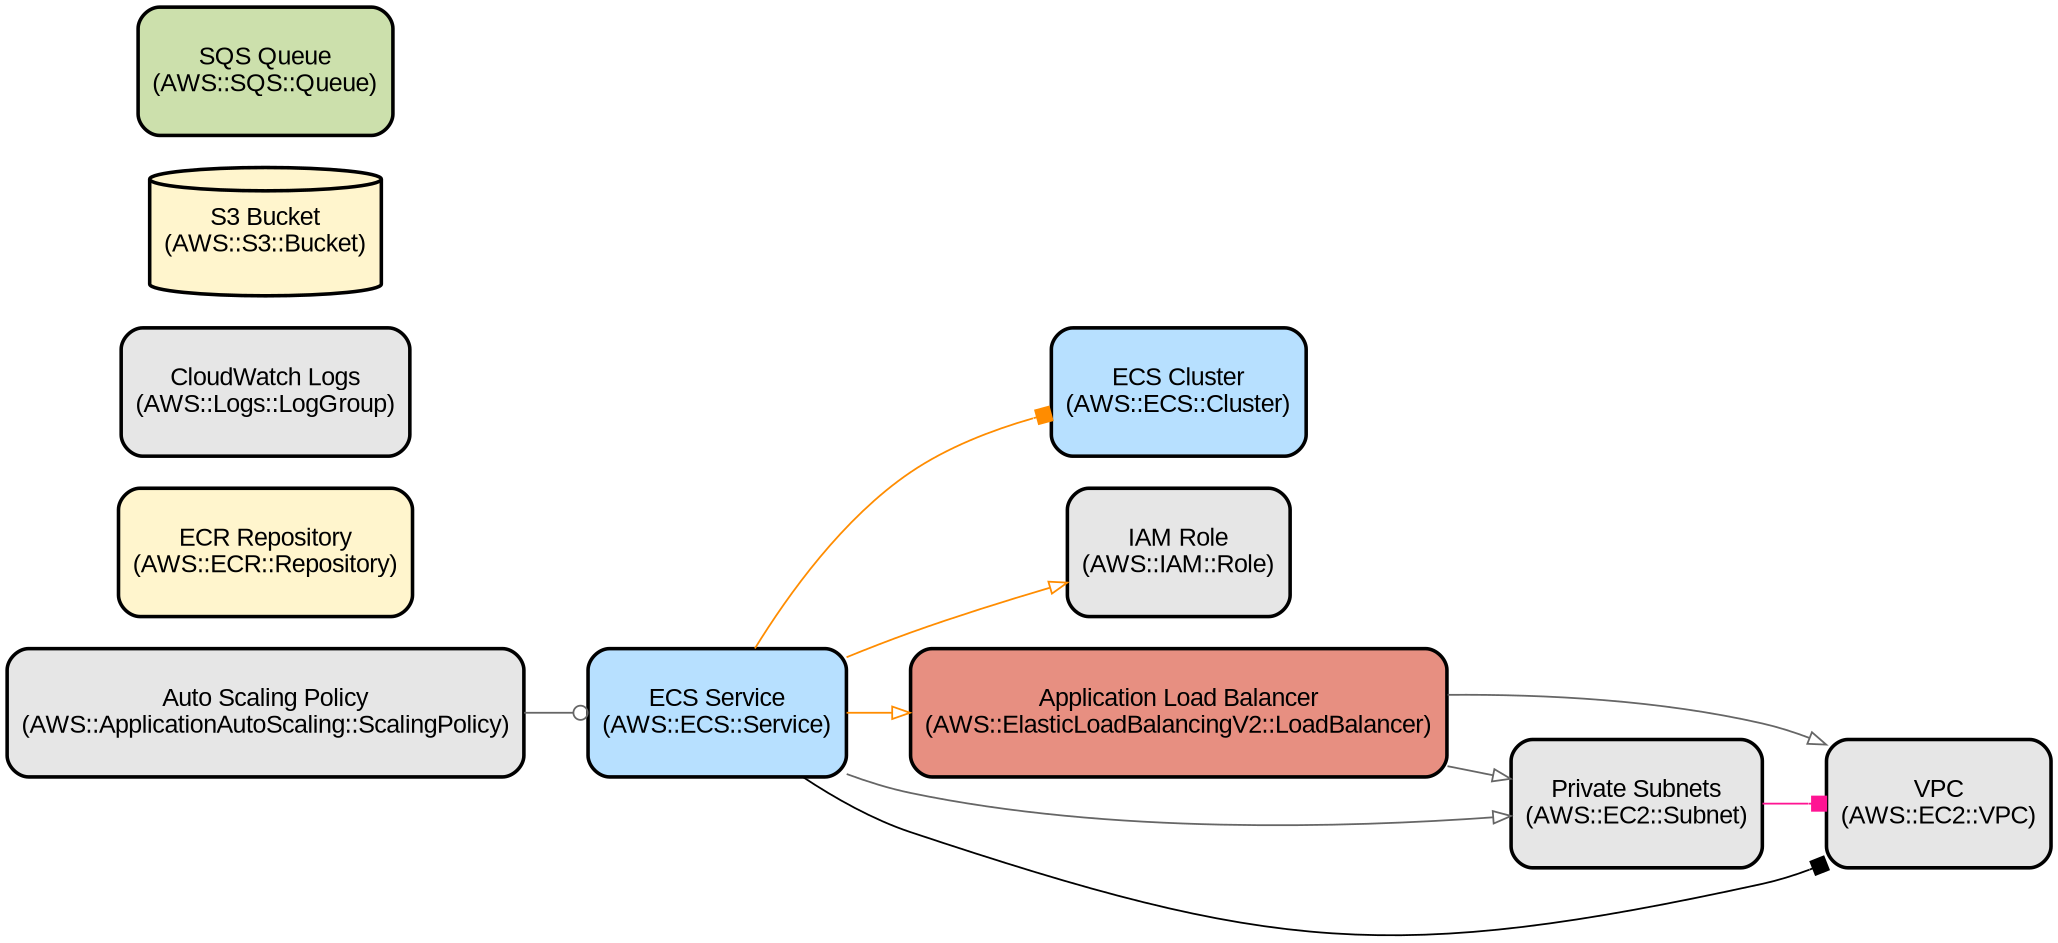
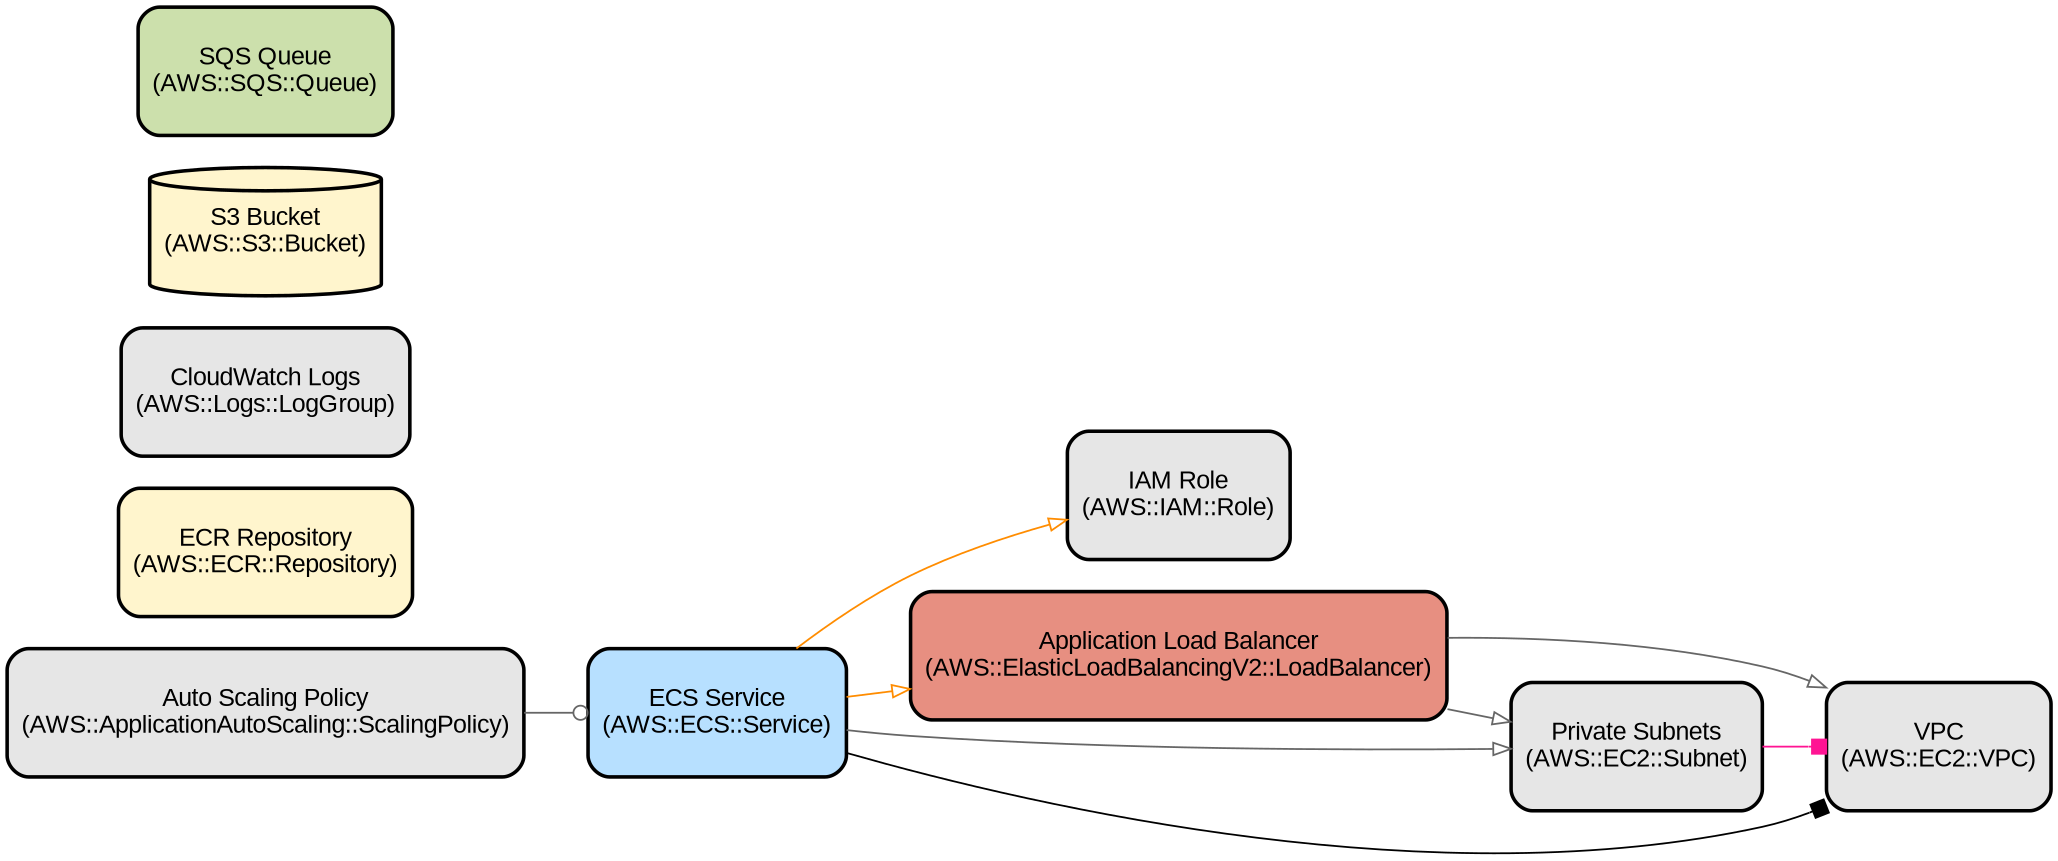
node "ECS Cluster (AWS::ECS::Cluster)": removed
